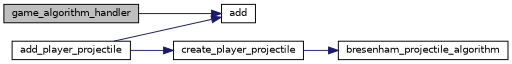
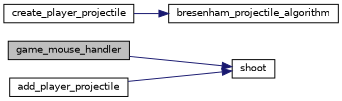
node "game_algorithm_handler": label "game_algorithm_handler" -> "game_mouse_handler"
node "add": label "add" -> "shoot"
edge "add_player_projectile" -> "create_player_projectile": removed
